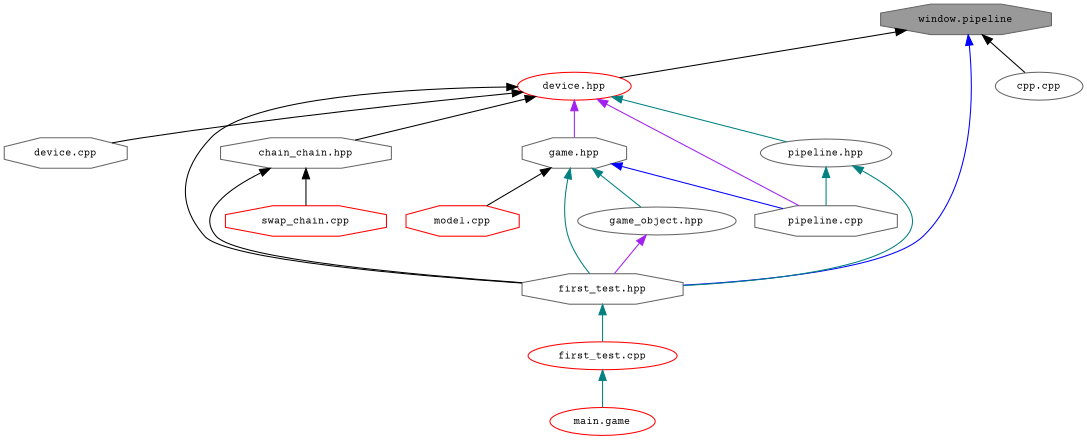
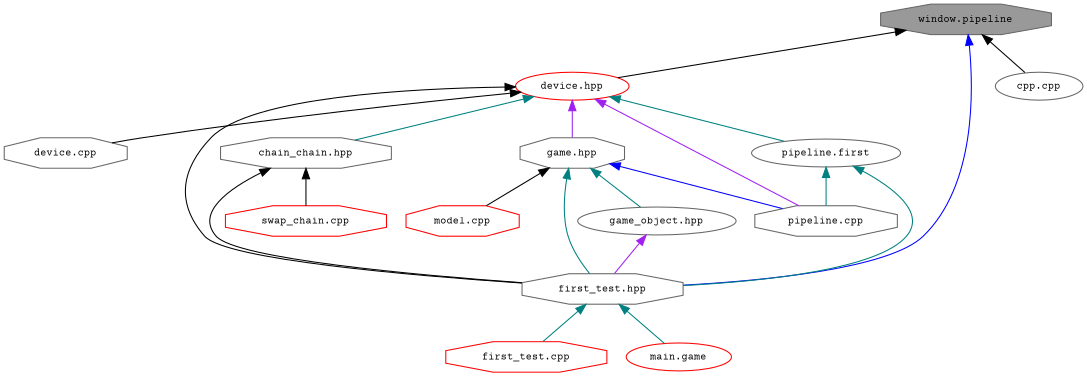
edge "chain_chain.hpp" -> "device.hpp": color black -> teal
node "pipeline.hpp": label "pipeline.hpp" -> "pipeline.first"
node "first_test.cpp": shape ellipse -> octagon
edge "main.game" -> "first_test.cpp": now "main.game" -> "first_test.hpp"
